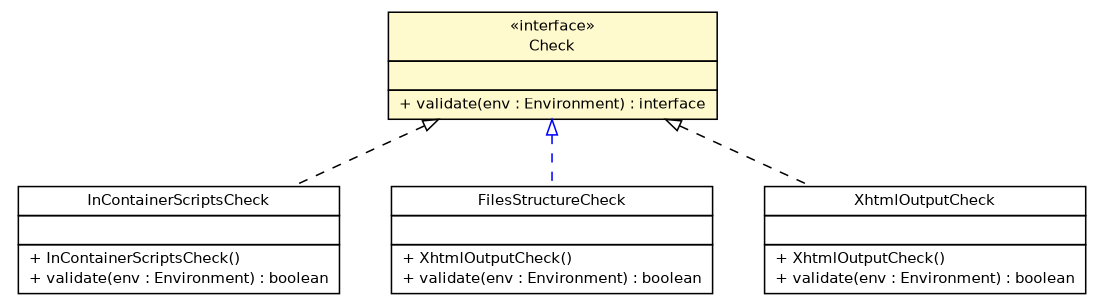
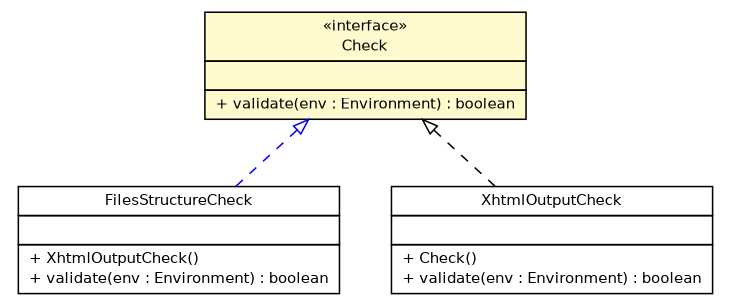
node "Check": text "+ validate(env : Environment) : interface" -> "+ validate(env : Environment) : boolean"
node "InContainerScriptsCheck": removed
node "XhtmlOutputCheck": text "+ XhtmlOutputCheck()" -> "+ Check()"
